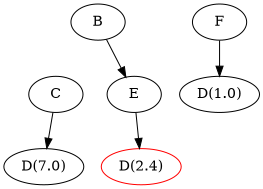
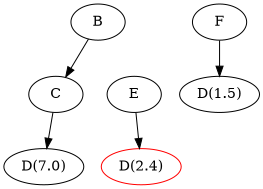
edge "B" -> "E": now "B" -> "C"
node "D(1.0)": label "D(1.0)" -> "D(1.5)"
